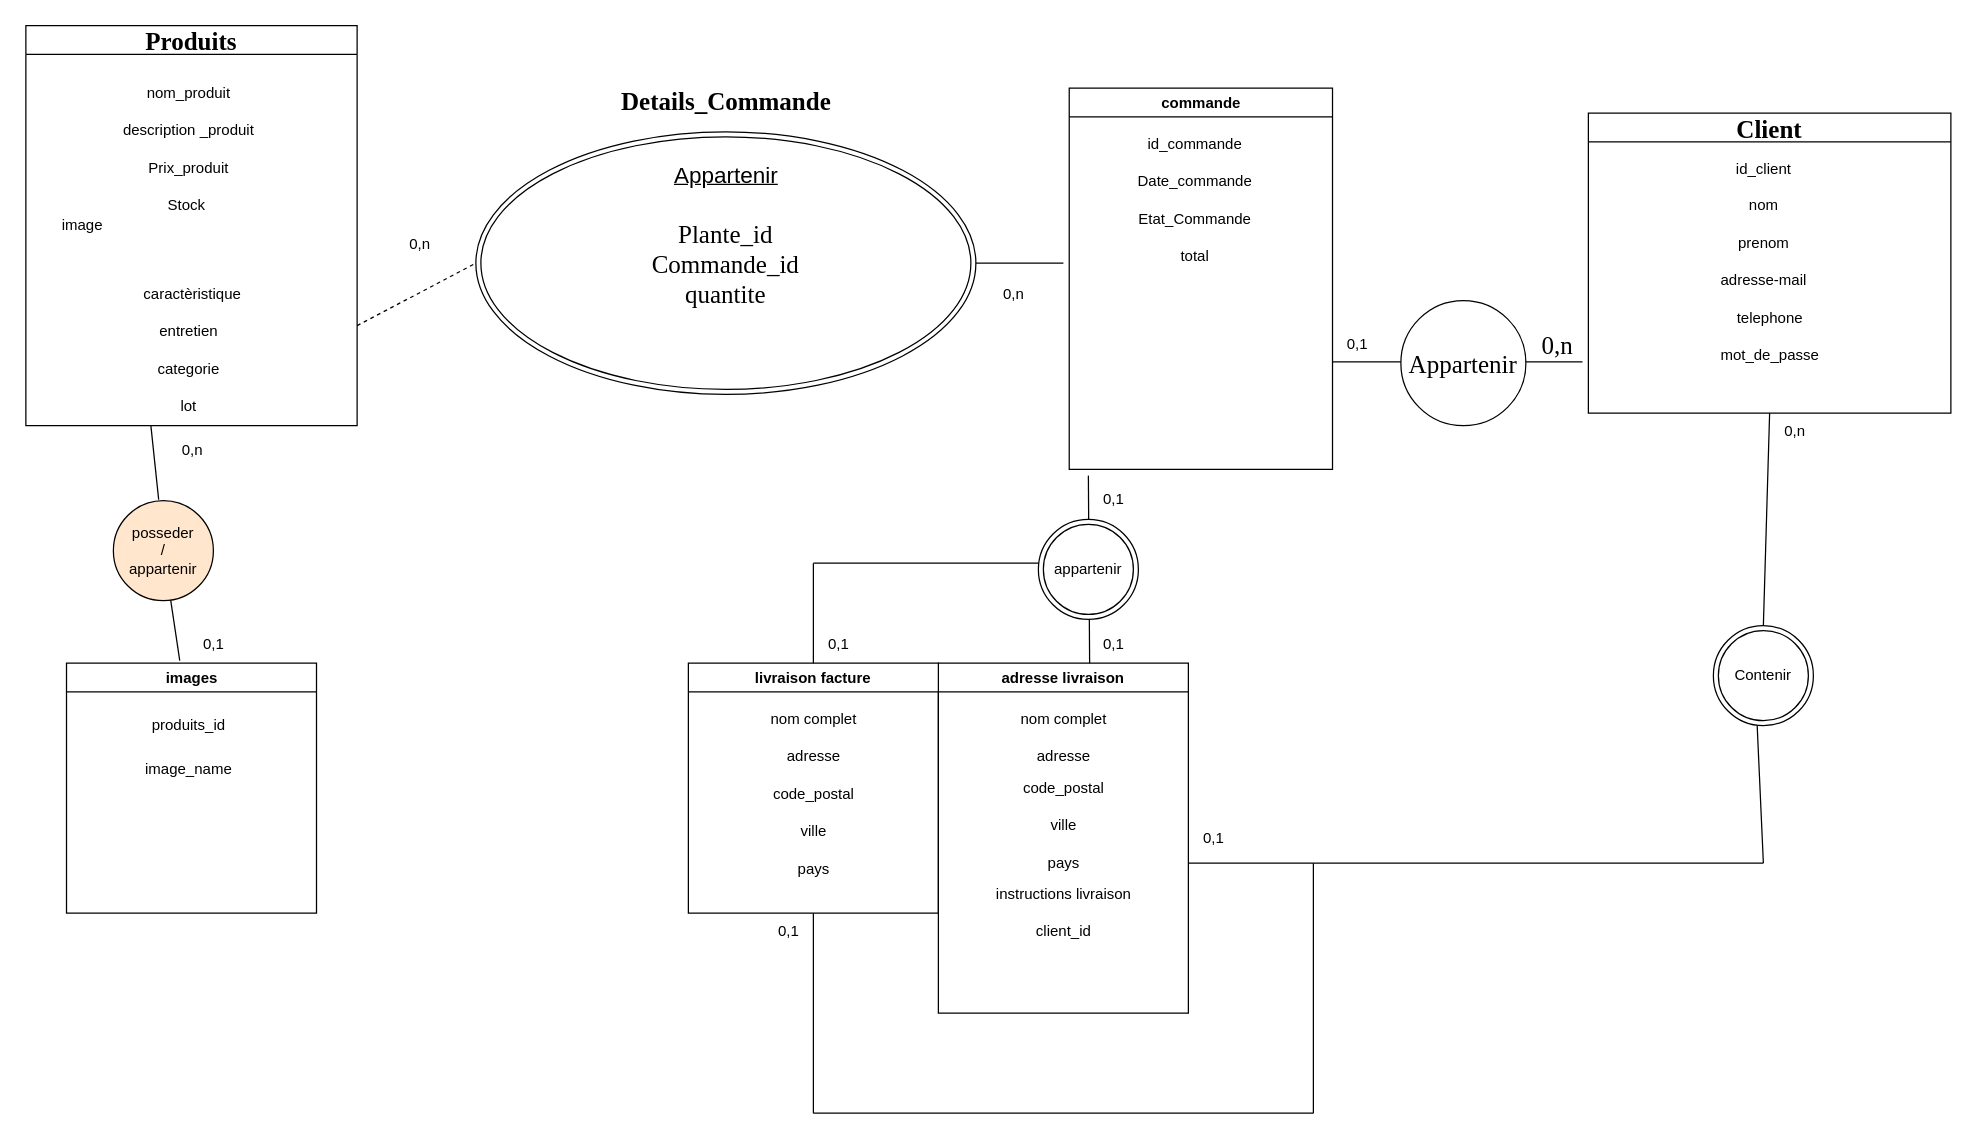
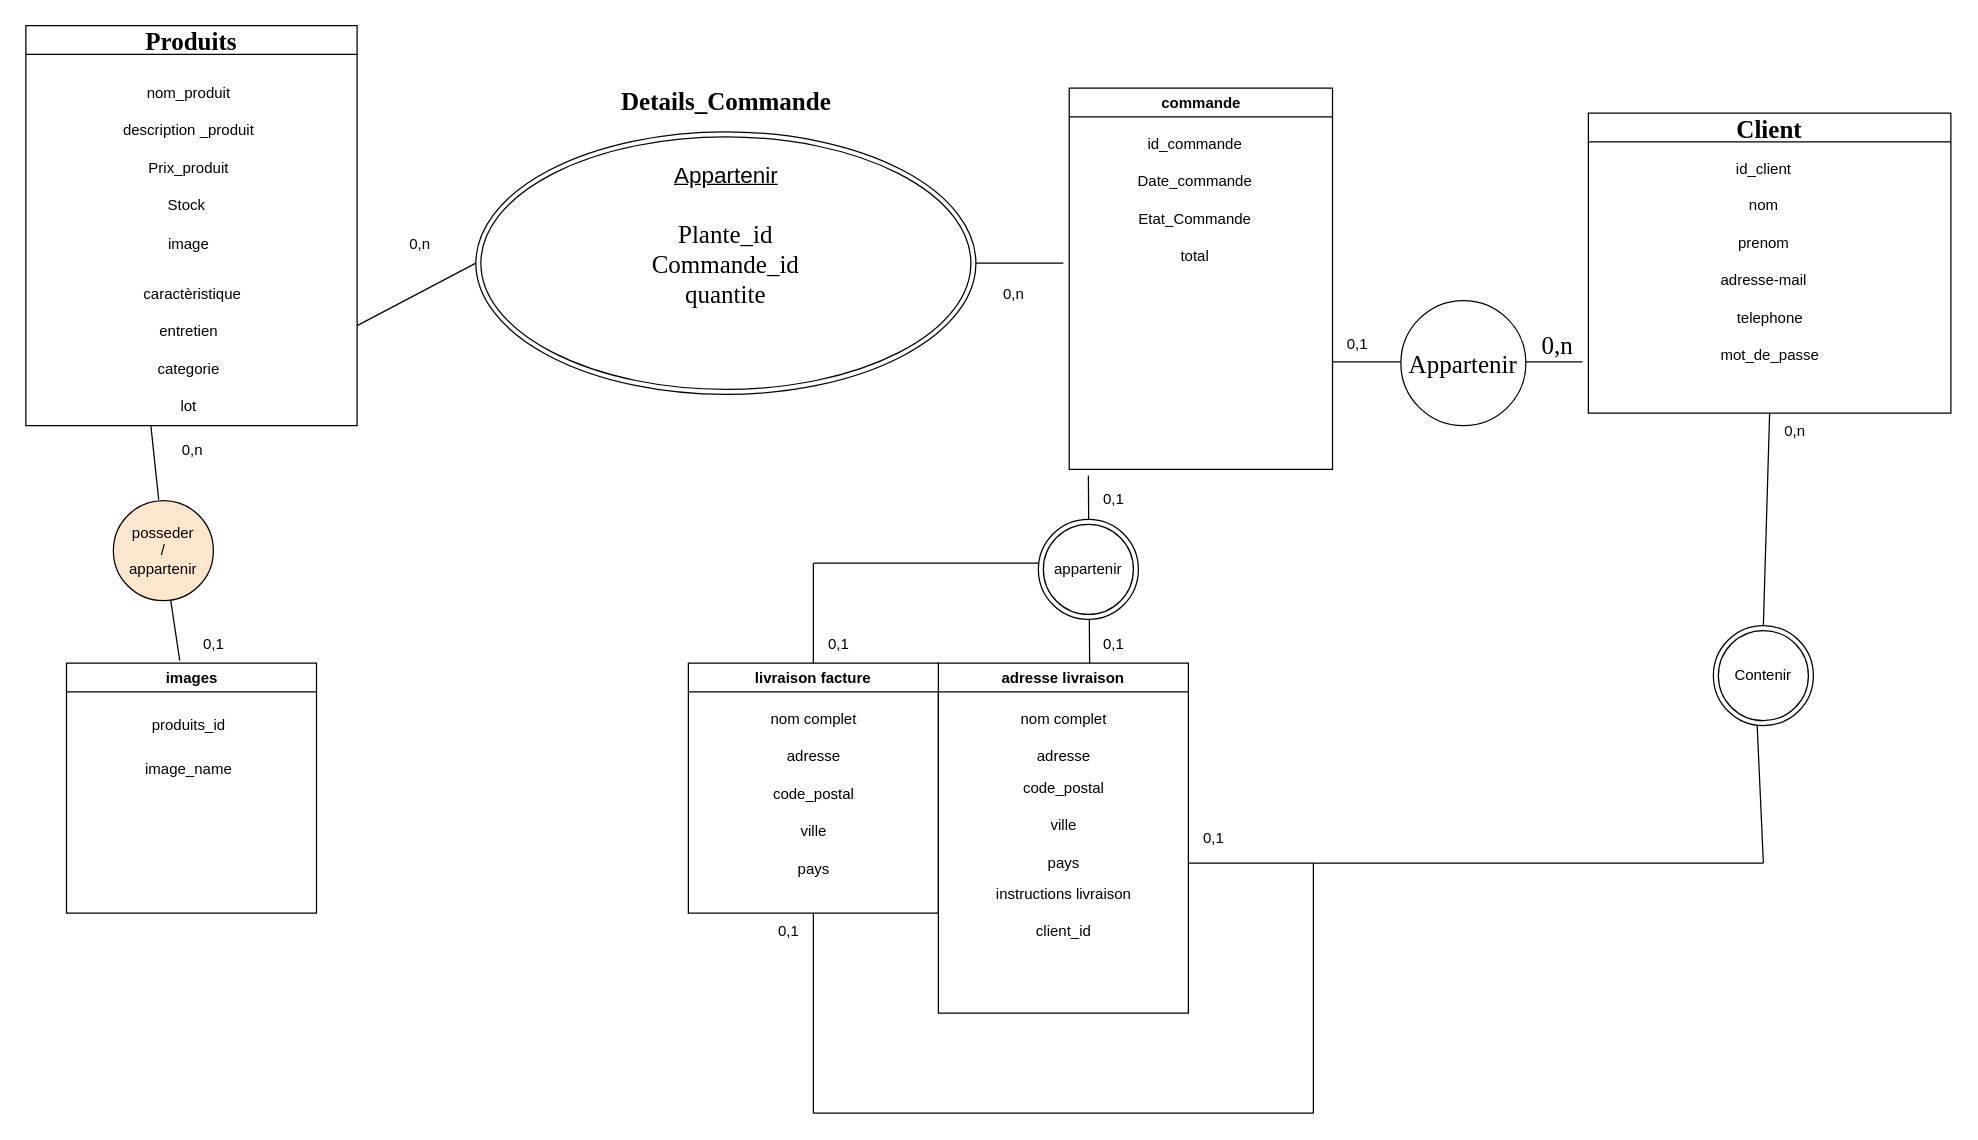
node "image": moved (82, 226) -> (188, 244)
edge "Produits" -- "Plante_id Commande_id quantite": style dashed -> solid
